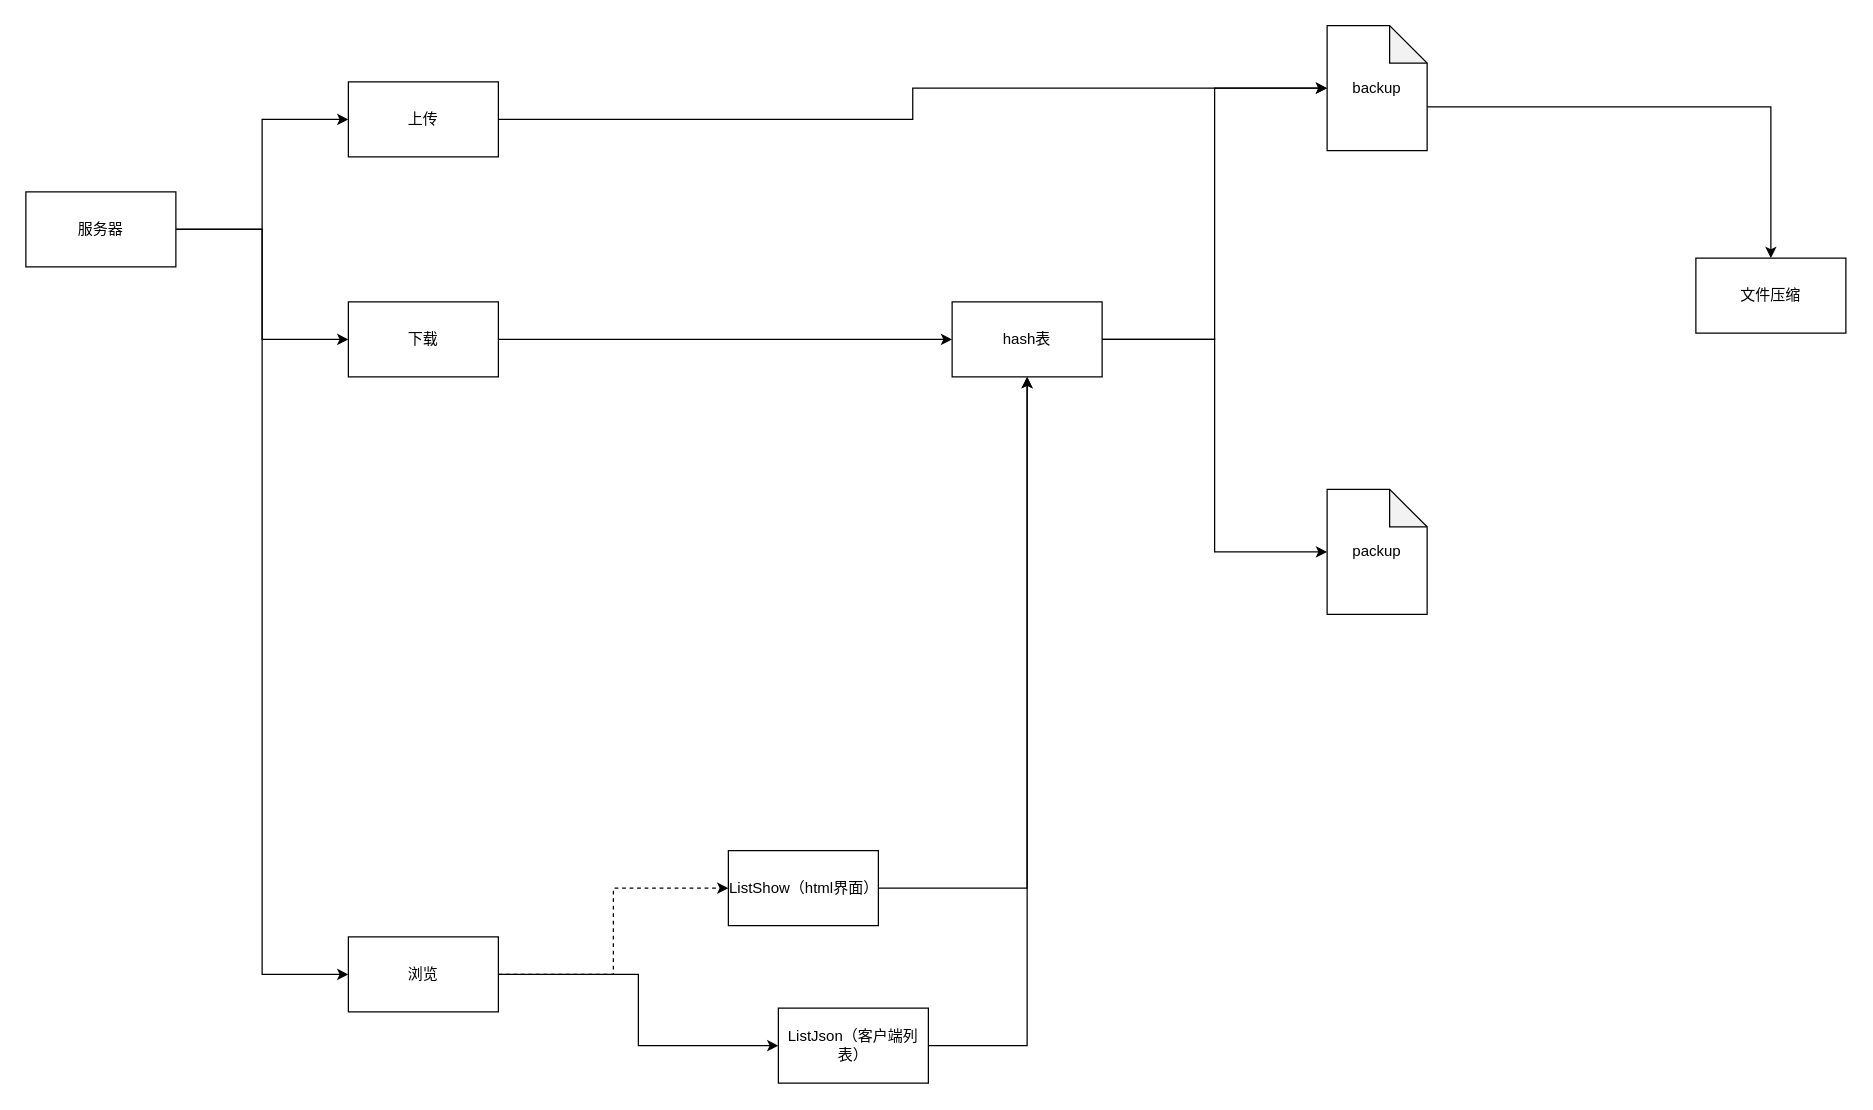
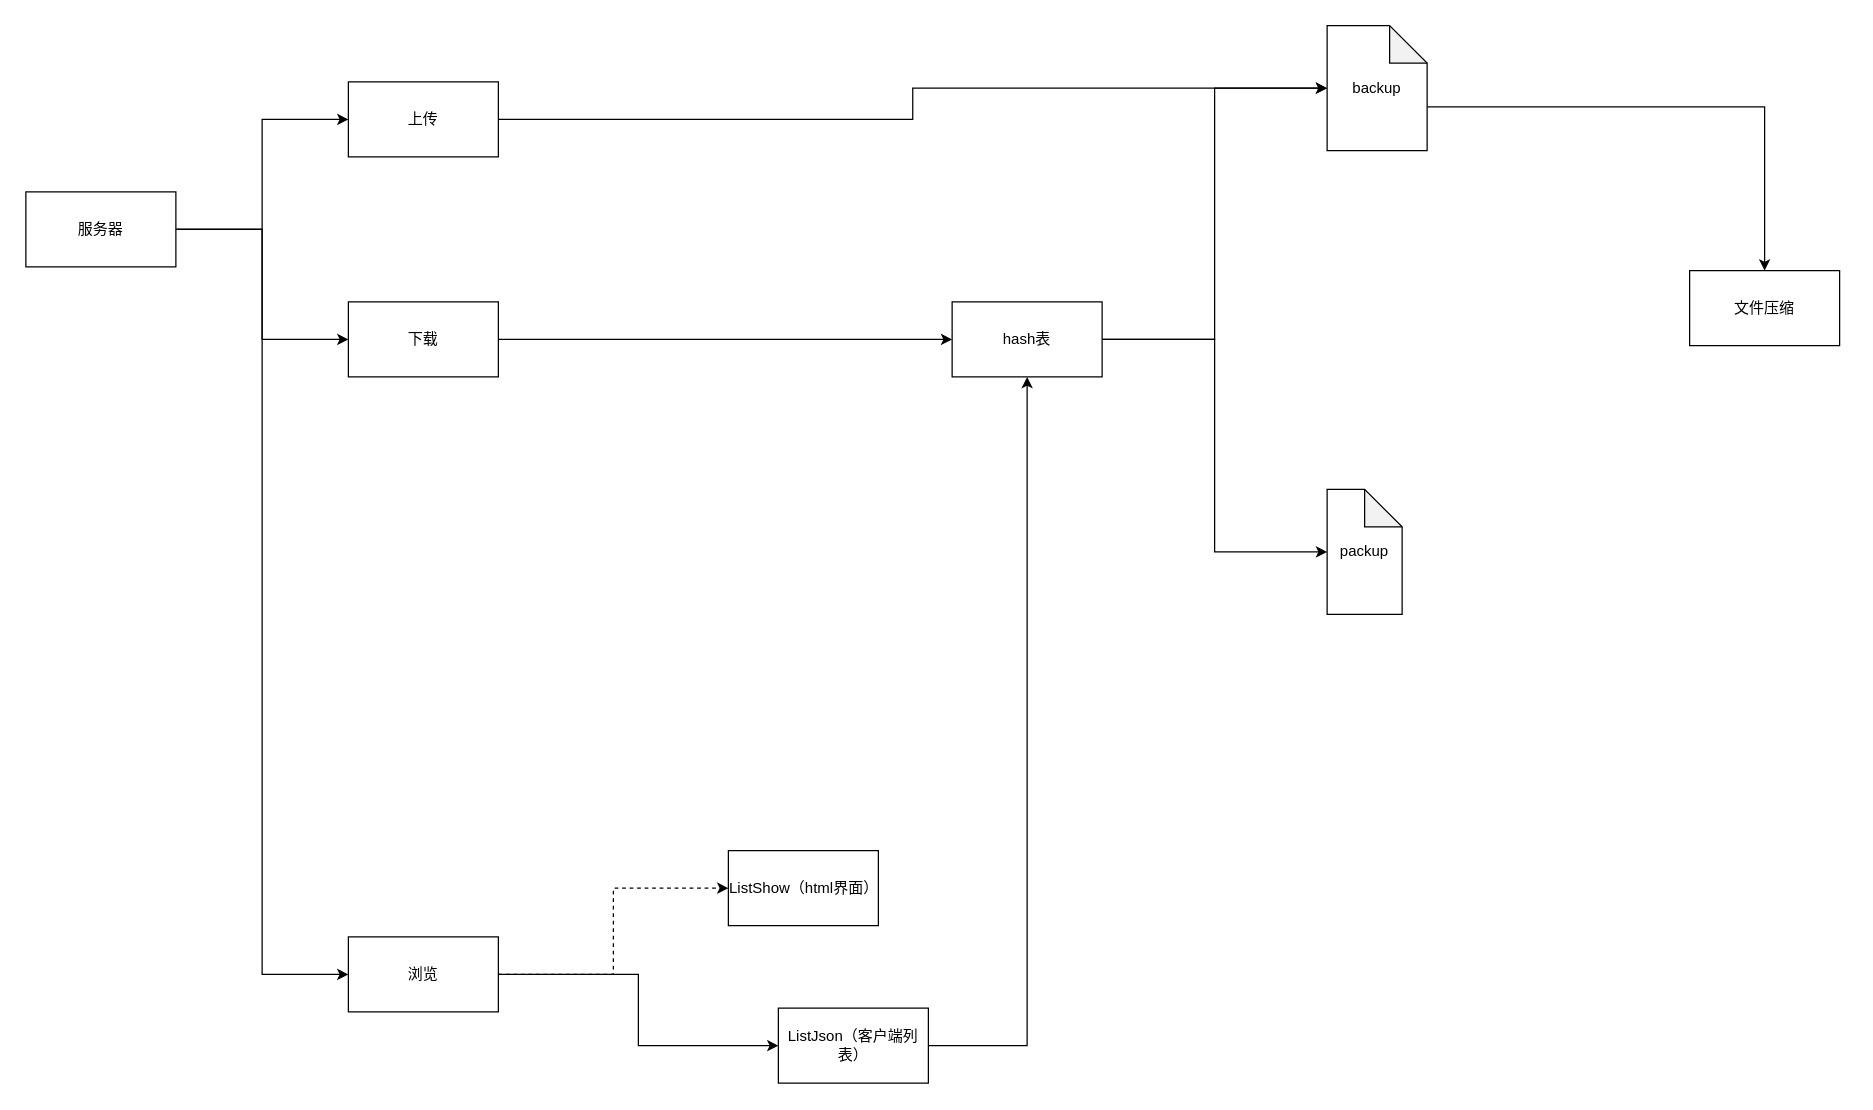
node "文件压缩": moved (1771, 296) -> (1764, 308)
node "packup": size 100x125 -> 75x125
edge "ListShow（html界面）" -> "hash表": removed
